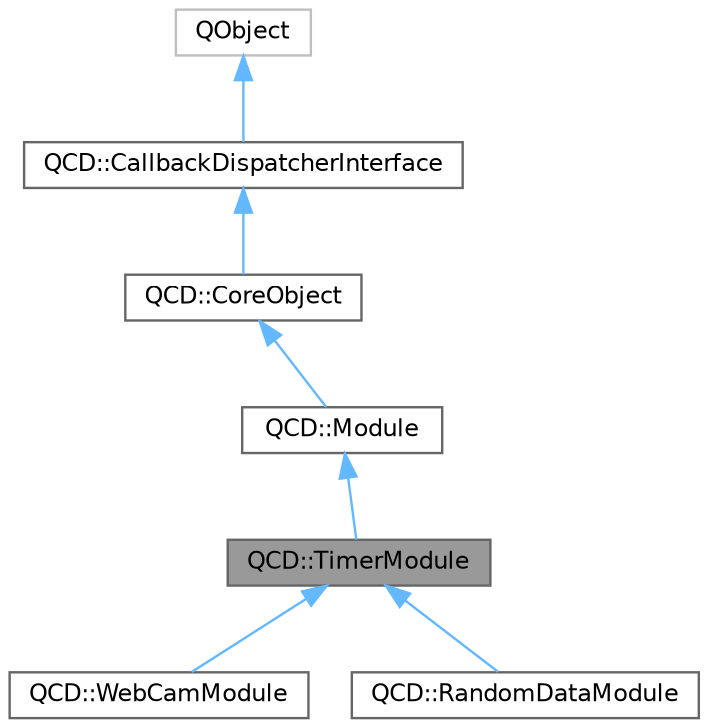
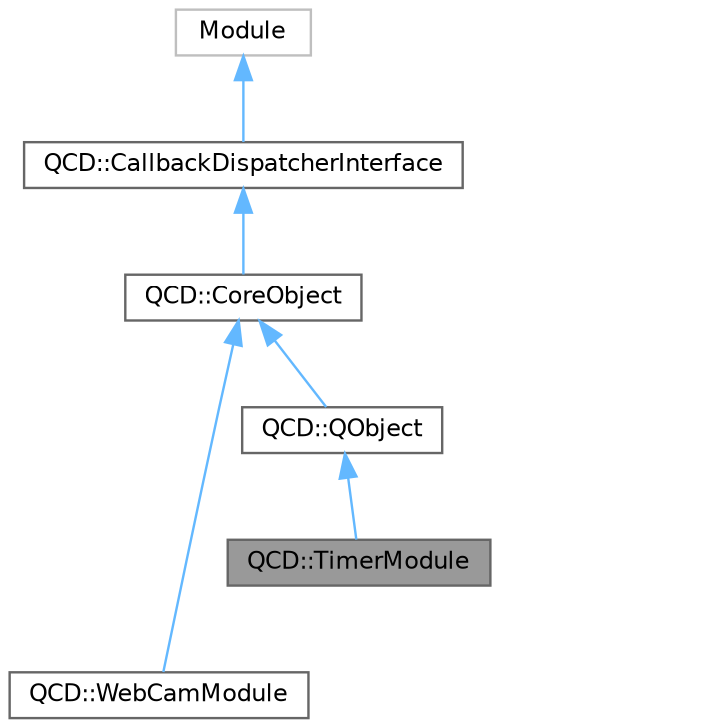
node "QObject": label "QObject" -> "Module"
node "QCD::Module": label "QCD::Module" -> "QCD::QObject"
edge "QCD::WebCamModule" -> "QCD::TimerModule": now "QCD::WebCamModule" -> "QCD::CoreObject"
node "QCD::RandomDataModule": removed
